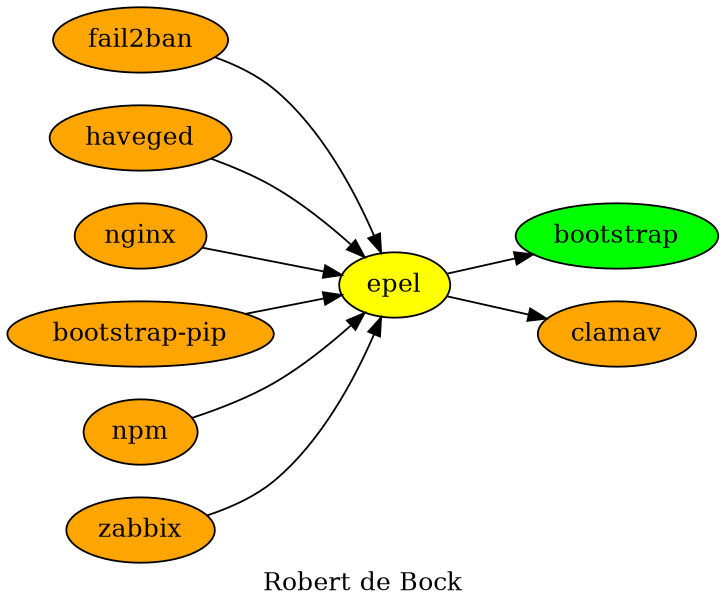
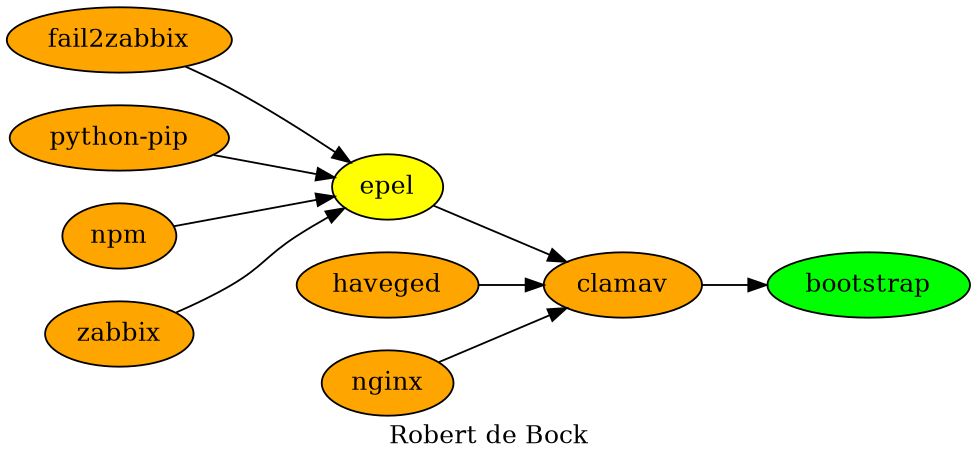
node "fail2ban": label "fail2ban" -> "fail2zabbix"
edge "haveged" -> "epel": now "haveged" -> "clamav"
edge "nginx" -> "epel": now "nginx" -> "clamav"
edge "epel" -> "bootstrap": now "clamav" -> "bootstrap"
node "bootstrap-pip": label "bootstrap-pip" -> "python-pip"
